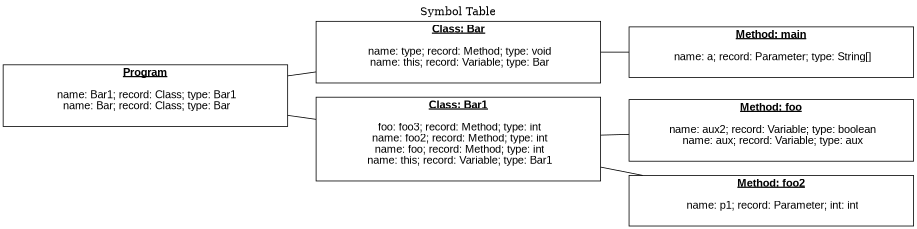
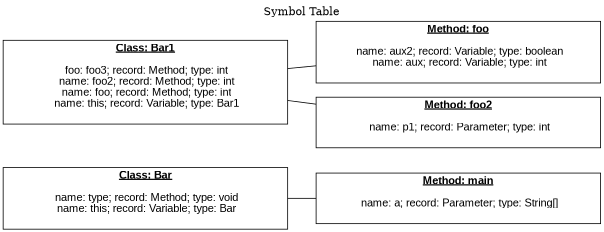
node "Program": removed
node "Method: foo": text "name: aux; record: Variable; type: aux" -> "name: aux; record: Variable; type: int"
node "Method: foo2": text "name: p1; record: Parameter; int: int" -> "name: p1; record: Parameter; type: int"
